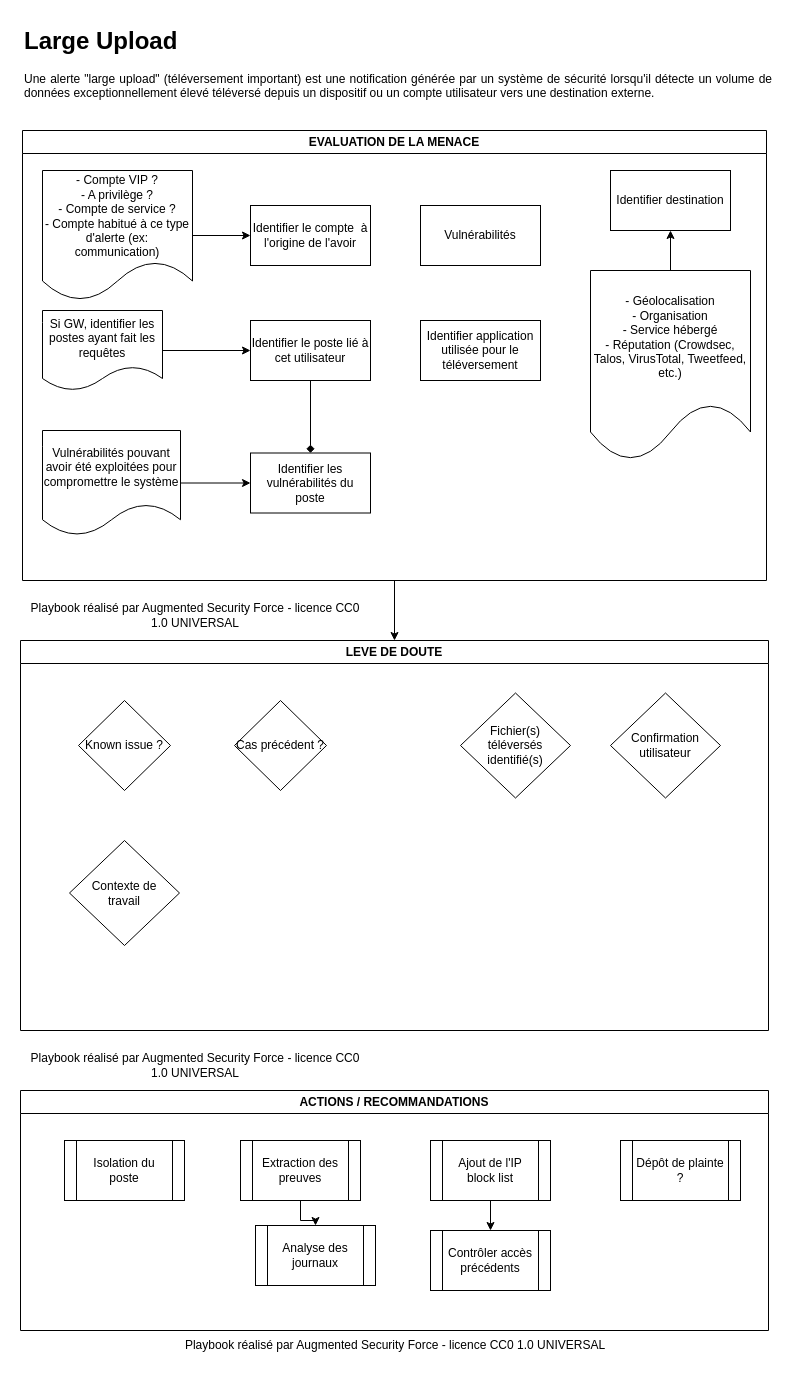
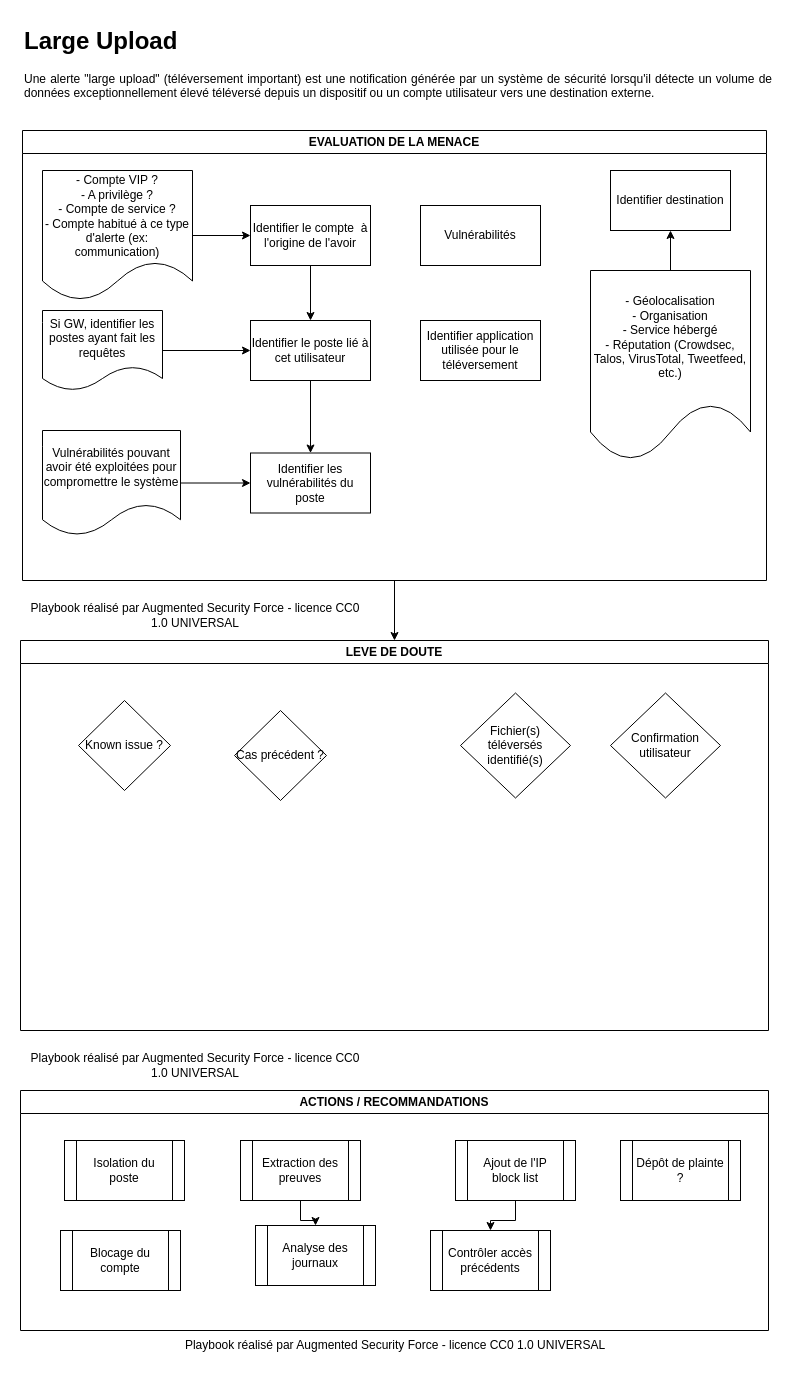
edge "Identifier le compte à l'origine de l'avoir" -> "Identifier le poste lié à cet utilisateur": added
edge "Identifier le poste lié à cet utilisateur" -> "Identifier les vulnérabilités du poste": arrowhead diamond -> classic
node "Cas précédent ?": moved (281, 746) -> (281, 756)
node "Contexte de travail": removed
node "Ajout de l'IP block list": moved (491, 1171) -> (516, 1171)
node "Blocage du compte": added
